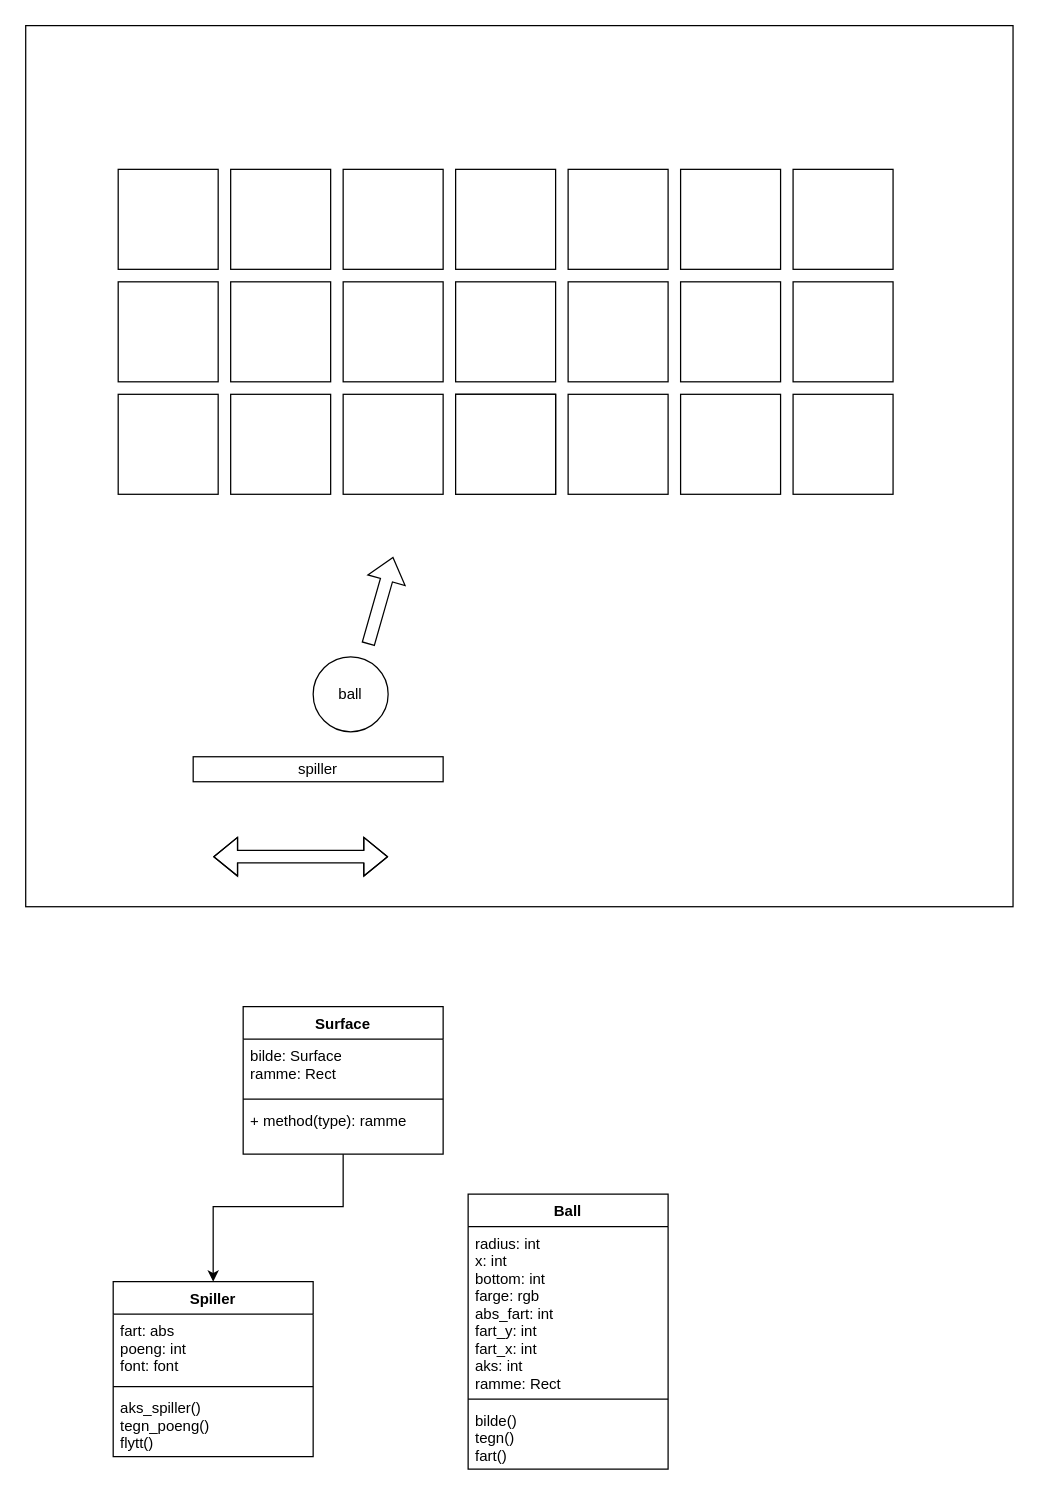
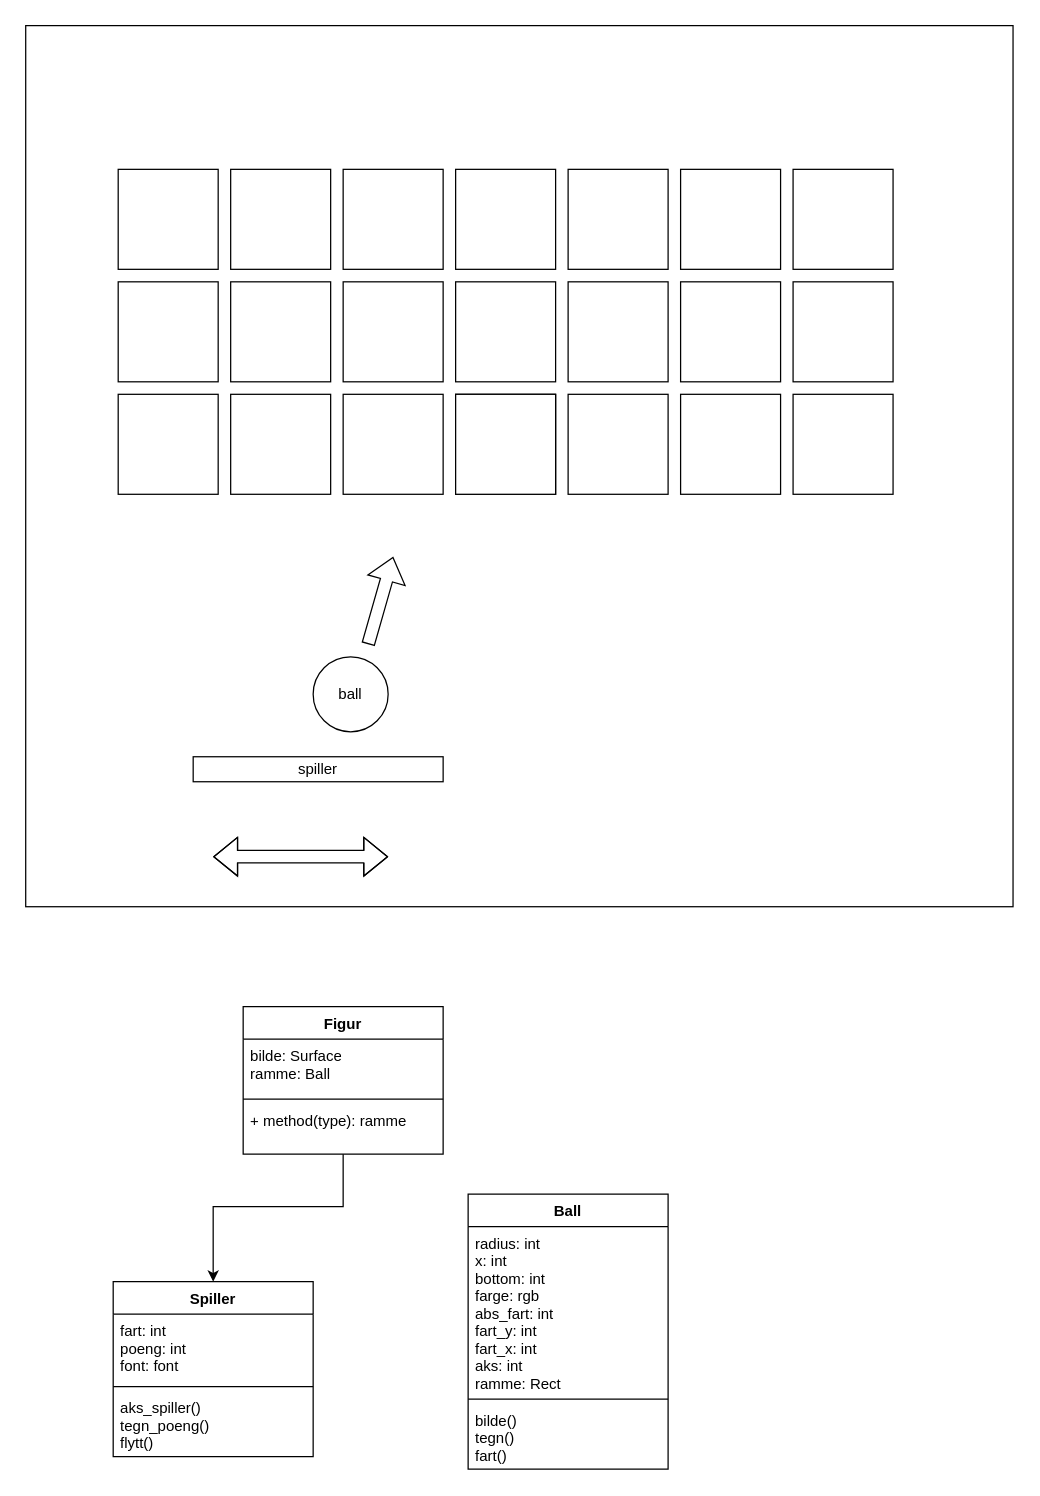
node "Surface": label "Surface" -> "Figur"
node "bilde: Surface ramme: Rect": label "bilde: Surface ramme: Rect" -> "bilde: Surface ramme: Ball"
node "fart: abs poeng: int font: font": label "fart: abs poeng: int font: font" -> "fart: int poeng: int font: font"
